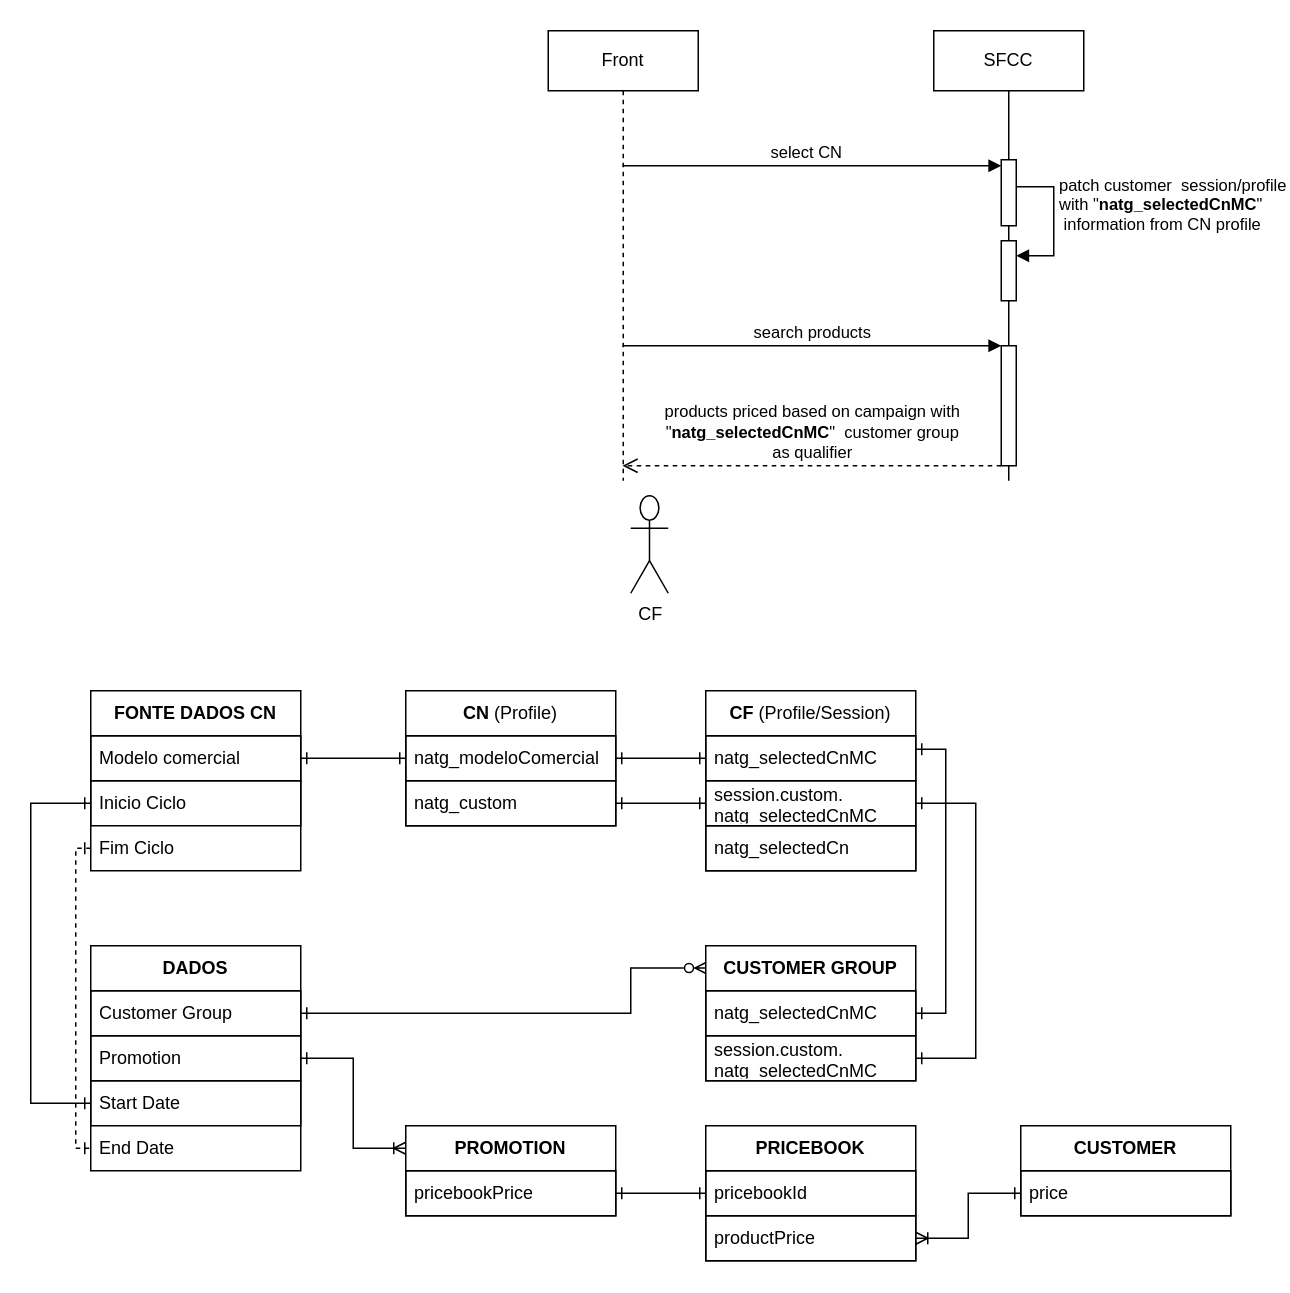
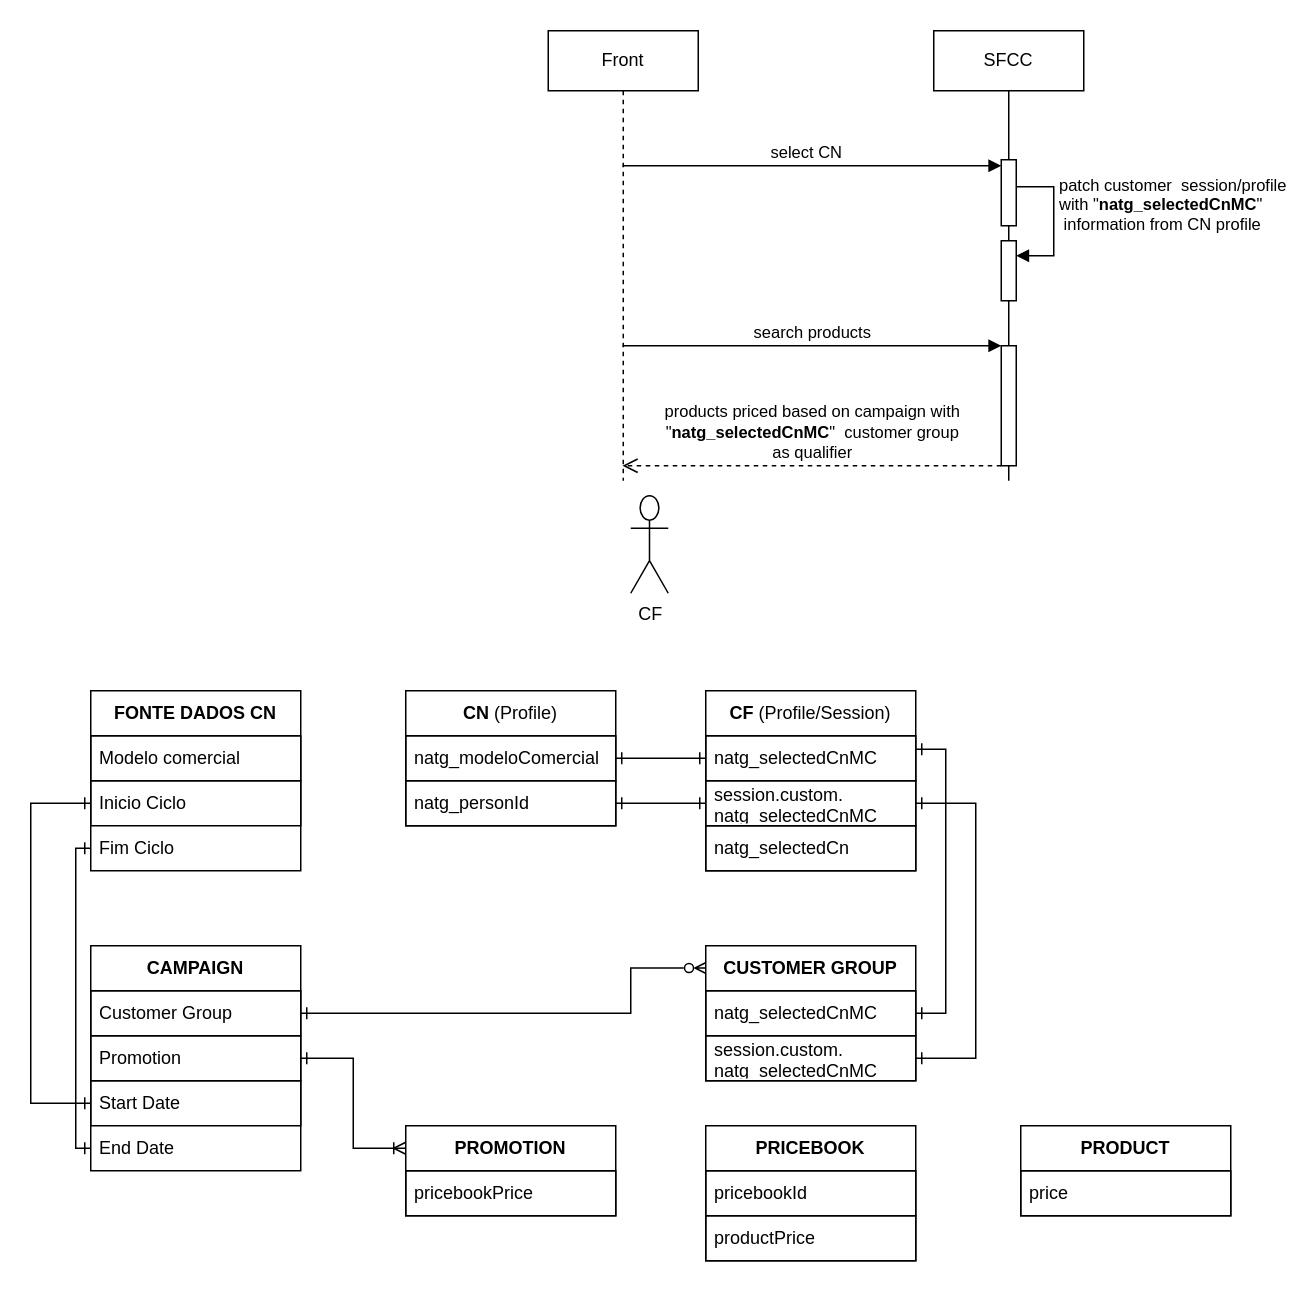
edge "Modelo comercial" -- "natg_modeloComercial": removed
node "natg_custom": label "natg_custom" -> "natg_personId"
node "DADOS": label "DADOS" -> "CAMPAIGN"
edge "Fim Ciclo" -- "End Date": style dashed -> solid
node "CUSTOMER": label "CUSTOMER" -> "PRODUCT"
edge "pricebookPrice" -- "pricebookId": removed
edge "price" -- "productPrice": removed
